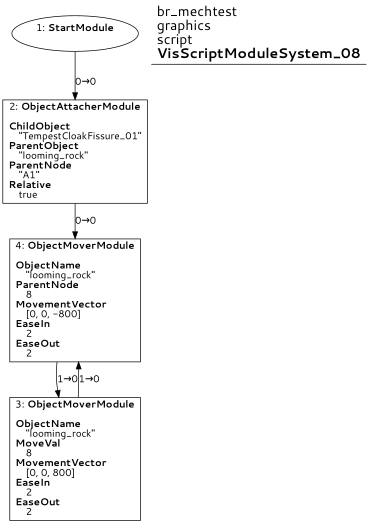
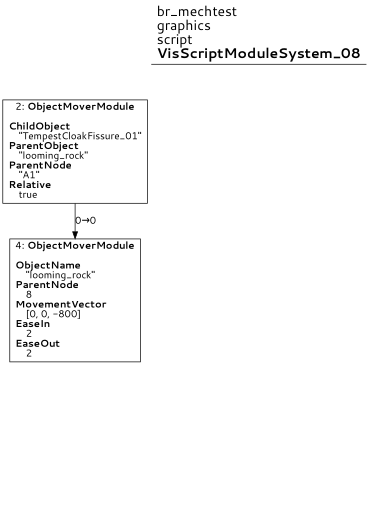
node "1:": removed
node "2:": text "ObjectAttacherModule" -> "ObjectMoverModule"
node "3:": removed
